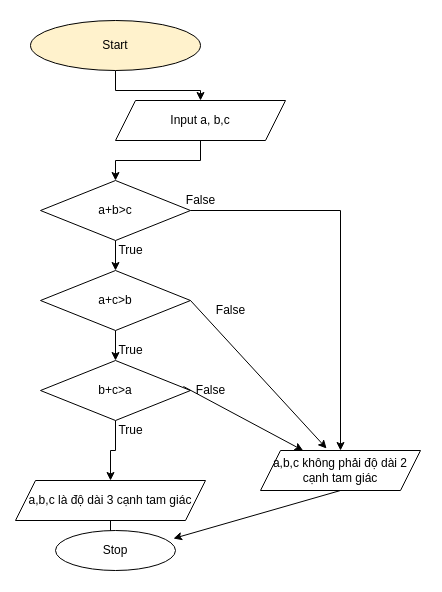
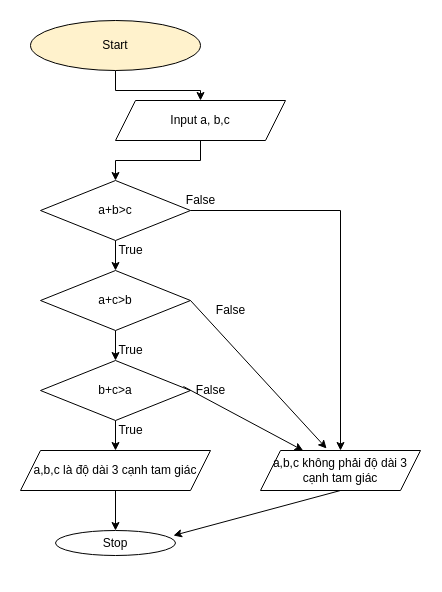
node "a,b,c không phải độ dài 2 cạnh tam giác": label "a,b,c không phải độ dài 2 cạnh tam giác" -> "a,b,c không phải độ dài 3 cạnh tam giác"
node "a,b,c là độ dài 3 cạnh tam giác": moved (111, 501) -> (116, 471)
node "Stop": size 120x40 -> 120x25
